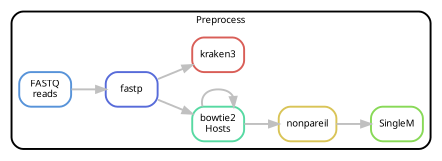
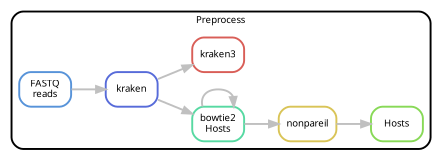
node "fastp": label "fastp" -> "kraken"
node "SingleM": label "SingleM" -> "Hosts"
